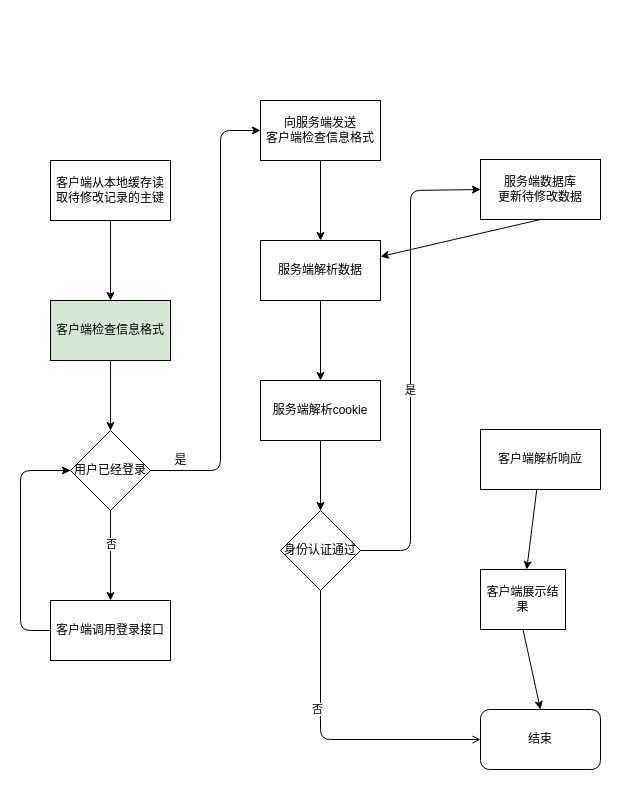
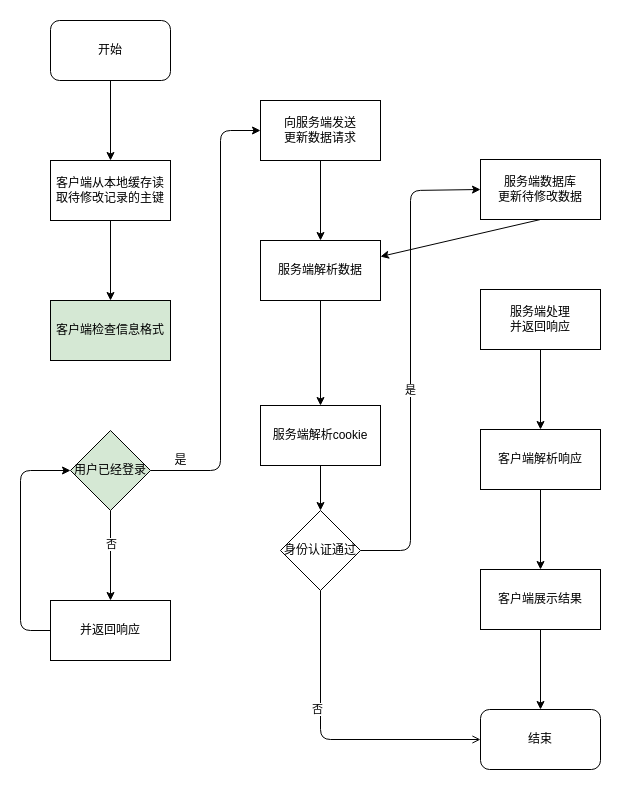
node "开始": added
edge "开始" -> "客户端从本地缓存读取待修改记录的主键": added
node "向服务端发送 客户端检查信息格式": label "向服务端发送 客户端检查信息格式" -> "向服务端发送 更新数据请求"
node "服务端处理 并返回响应": added
edge "服务端处理 并返回响应" -> "客户端解析响应": added
edge "客户端检查信息格式" -> "用户已经登录": removed
node "服务端解析cookie": moved (321, 411) -> (321, 436)
node "用户已经登录": fillcolor #ffffff -> #d5e8d4
node "客户端展示结果": size 85x60 -> 120x60
node "客户端调用登录接口": label "客户端调用登录接口" -> "并返回响应"
